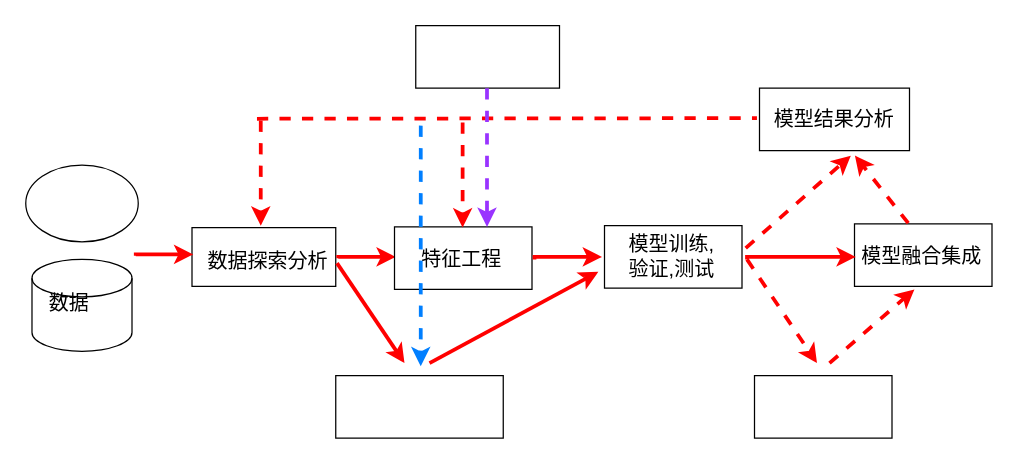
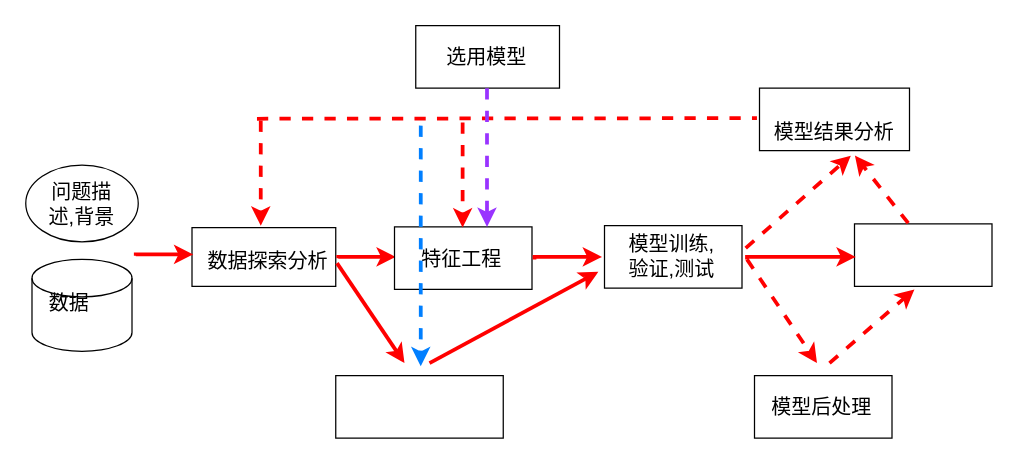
node "选用模型": added
node "模型结果分析": moved (834, 119) -> (834, 132)
node "问题描述,背景": added
node "模型融合集成": removed
node "模型后处理": added
